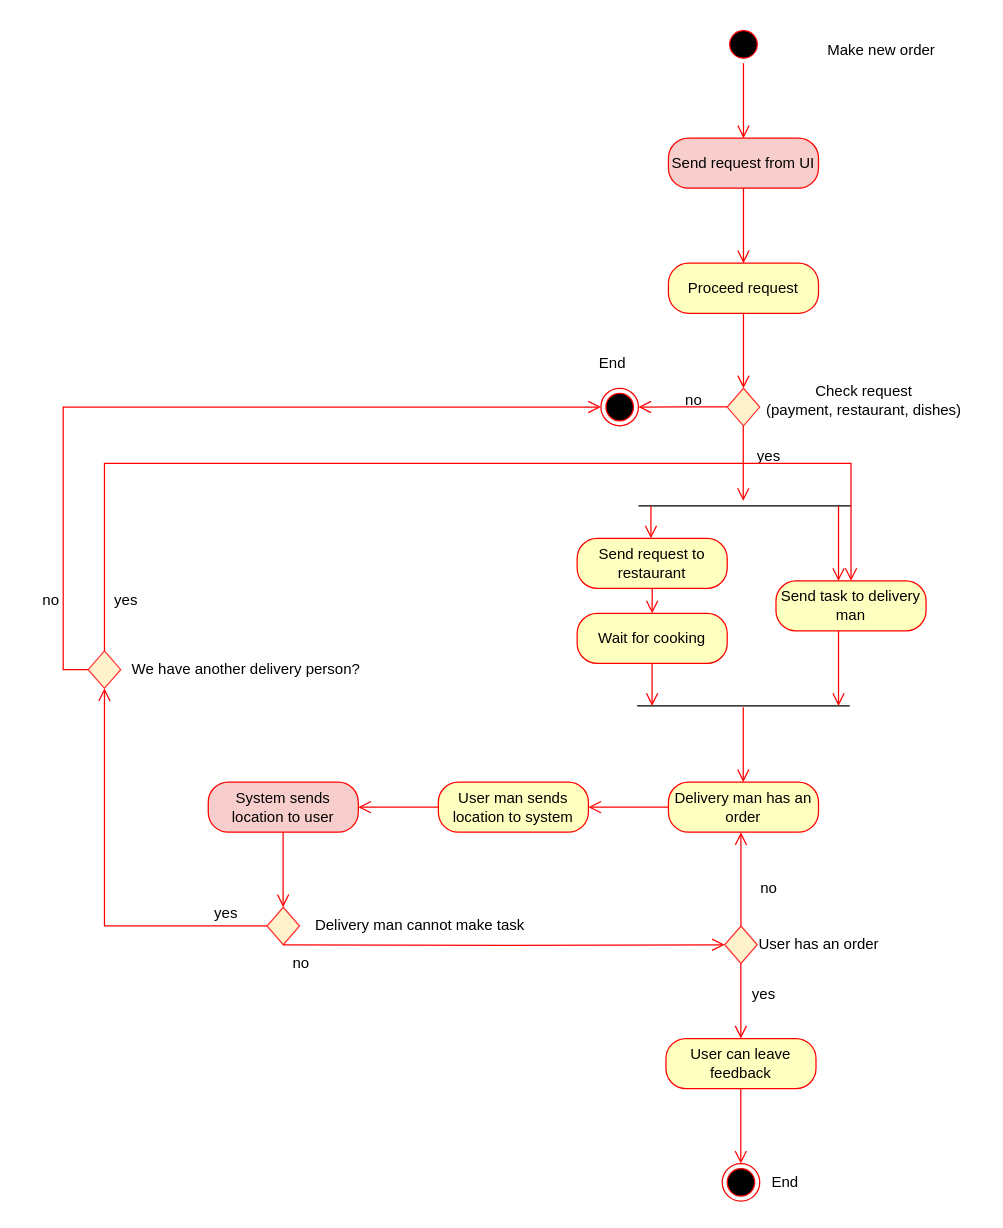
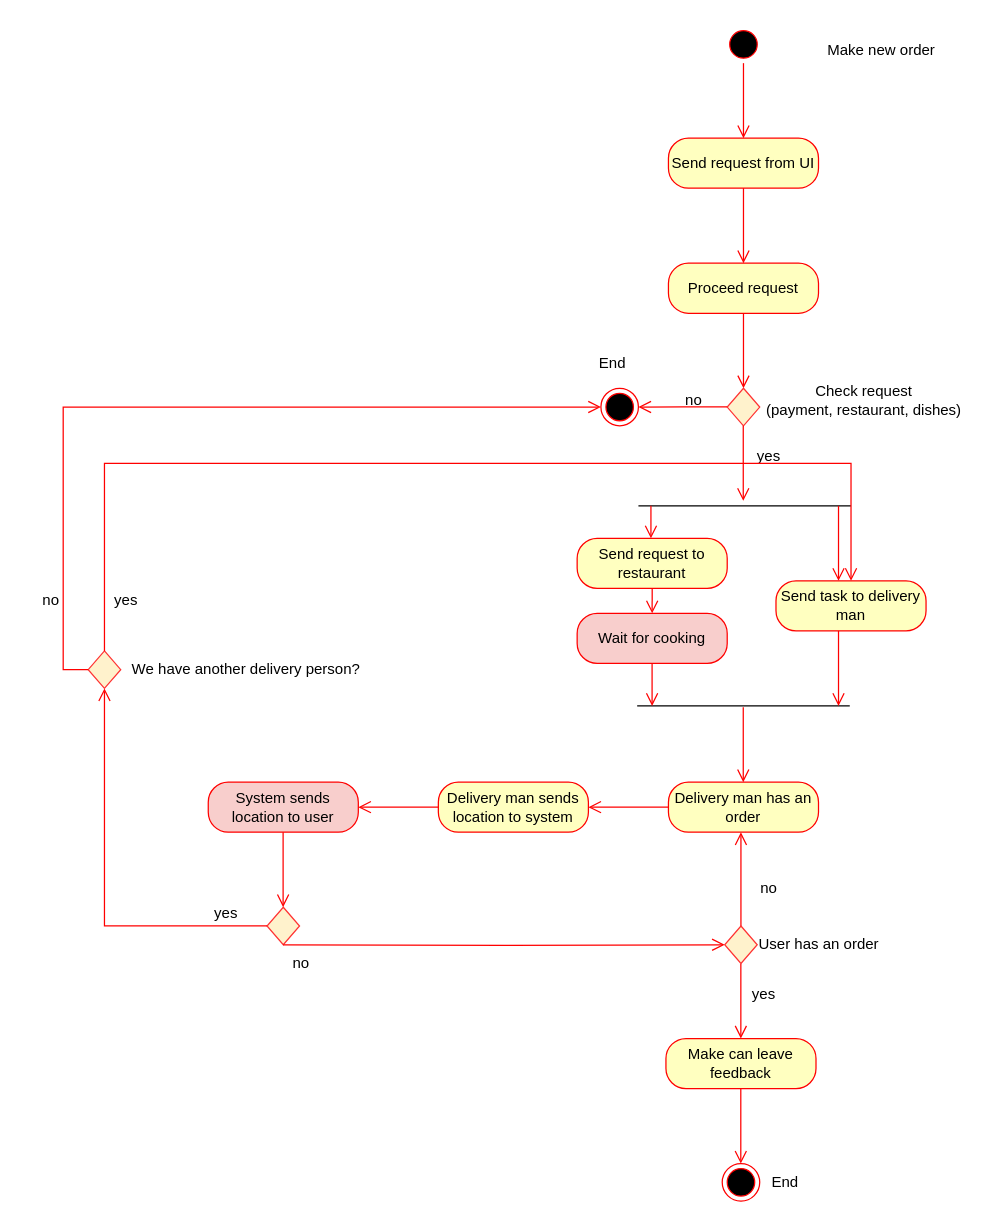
node "Send request from UI": fillcolor #f8cecc -> #ffffc0
node "Wait for cooking": fillcolor #ffffc0 -> #f8cecc
node "User man sends location to system": label "User man sends location to system" -> "Delivery man sends location to system"
node "Delivery man cannot make task": removed
node "User can leave feedback": label "User can leave feedback" -> "Make can leave feedback"
